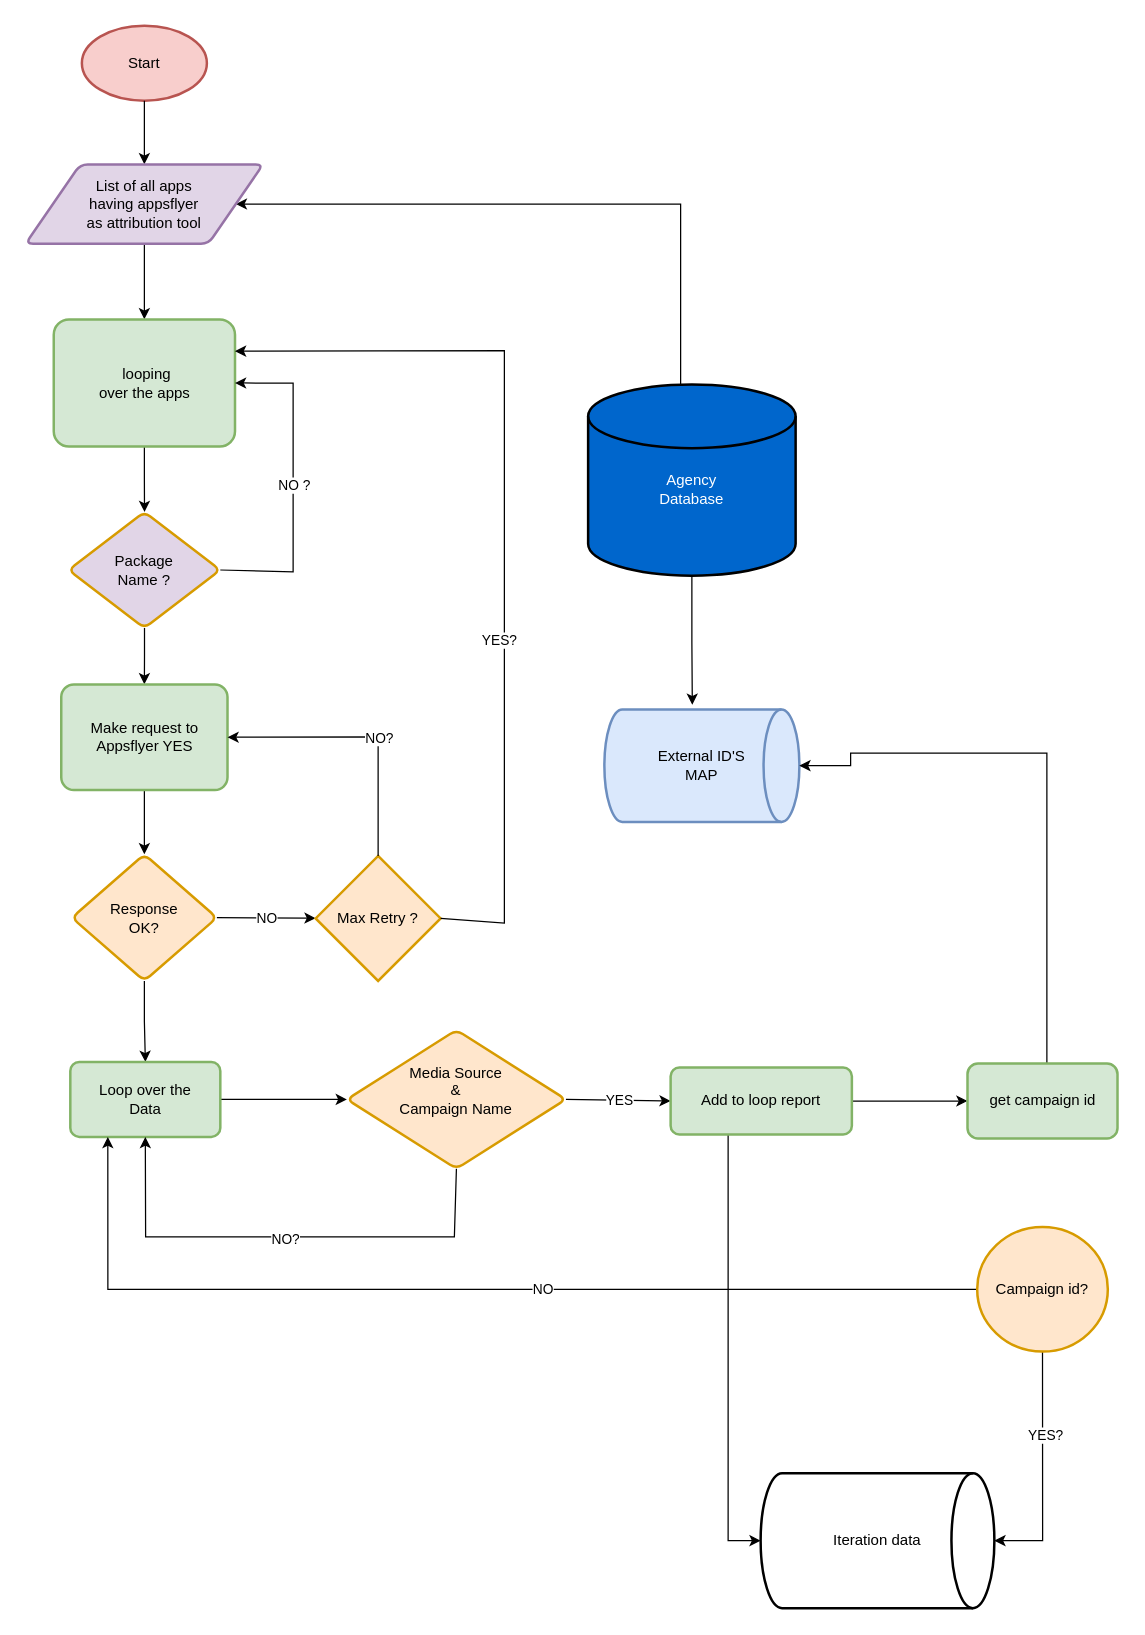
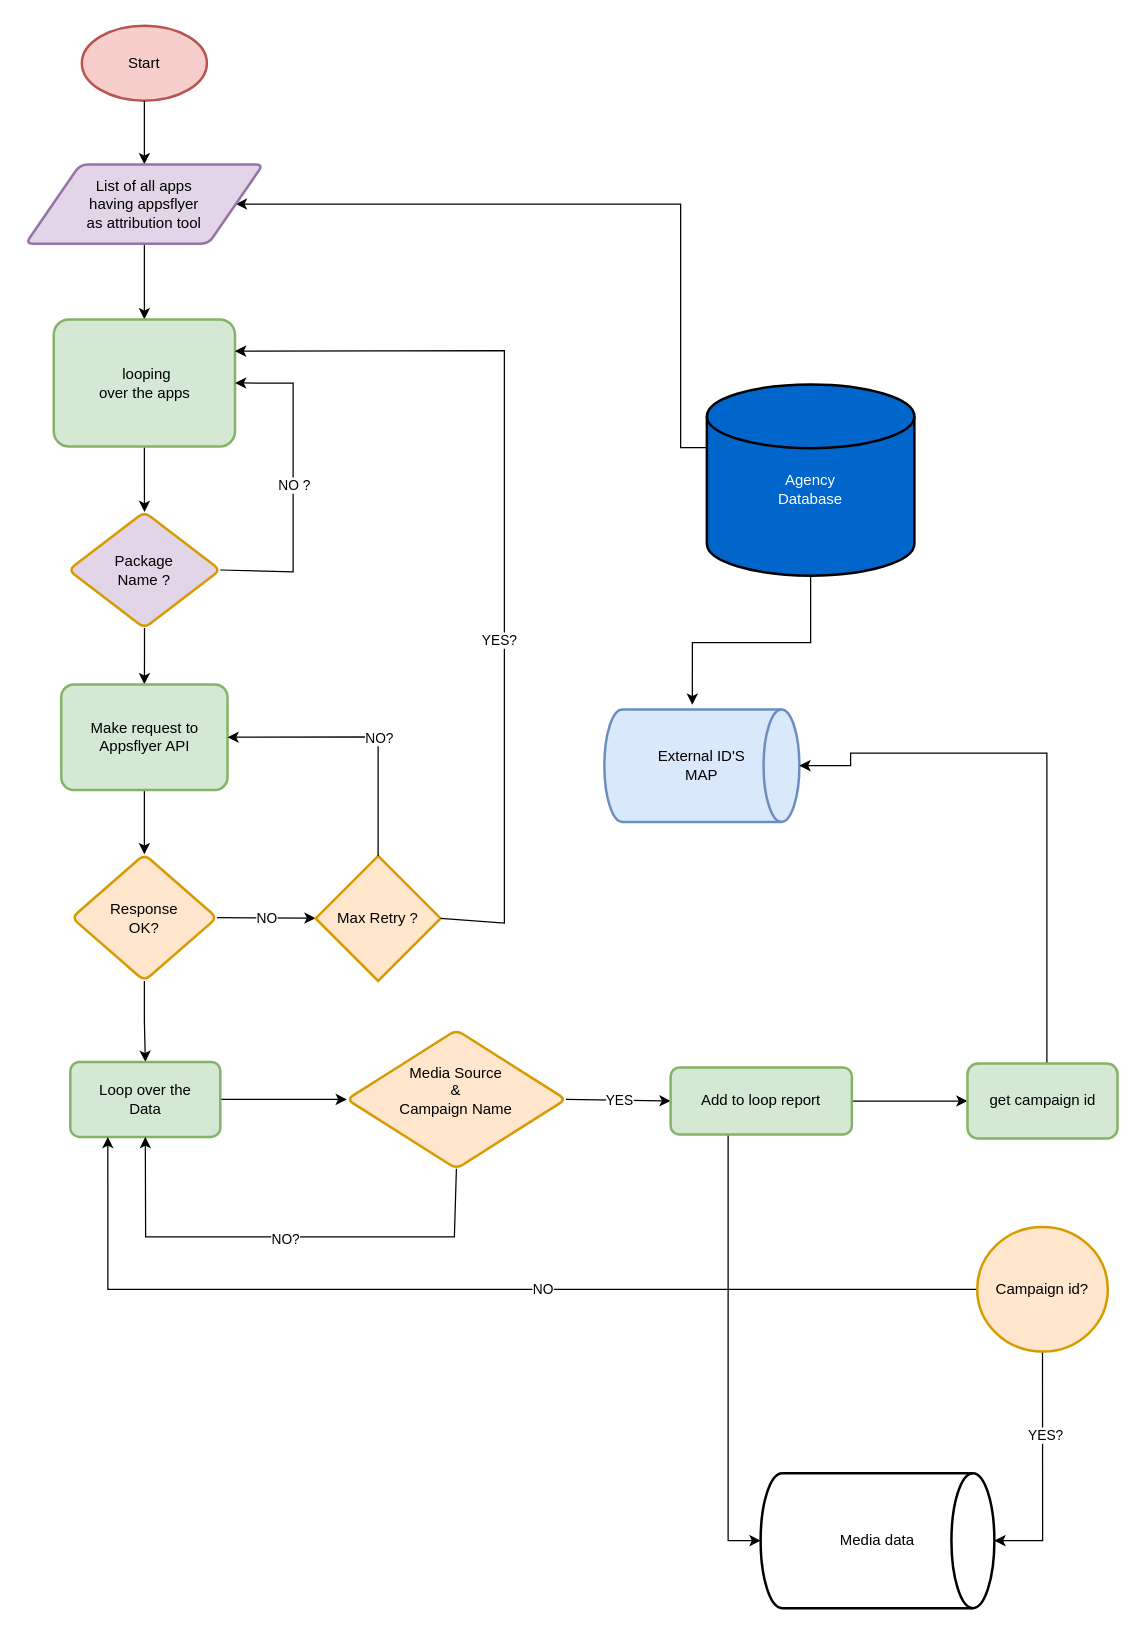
node "Agency Database": moved (692, 480) -> (811, 480)
node "Make request to Appsflyer YES": label "Make request to Appsflyer YES" -> "Make request to Appsflyer API"
node "Iteration data": label "Iteration data" -> "Media data"
